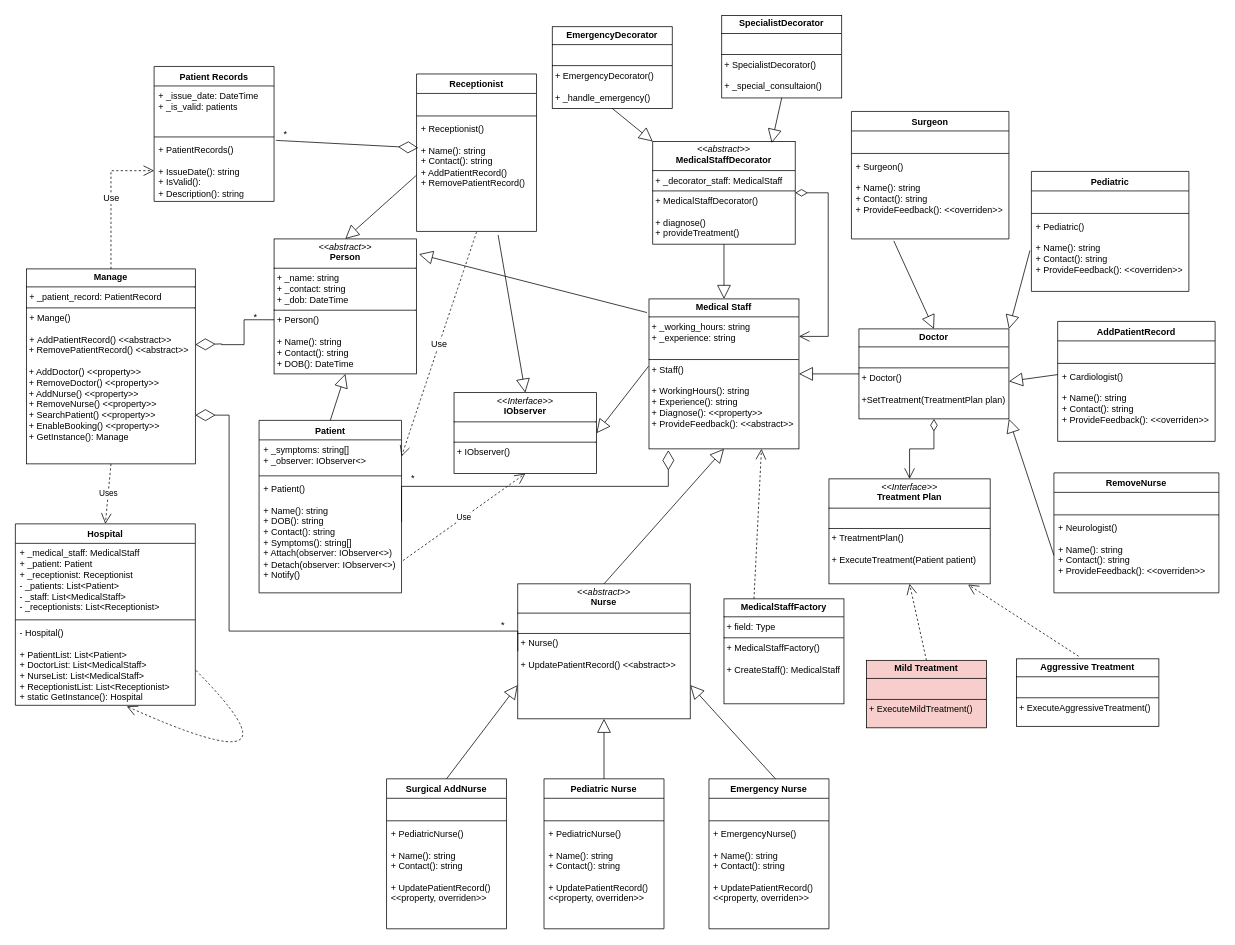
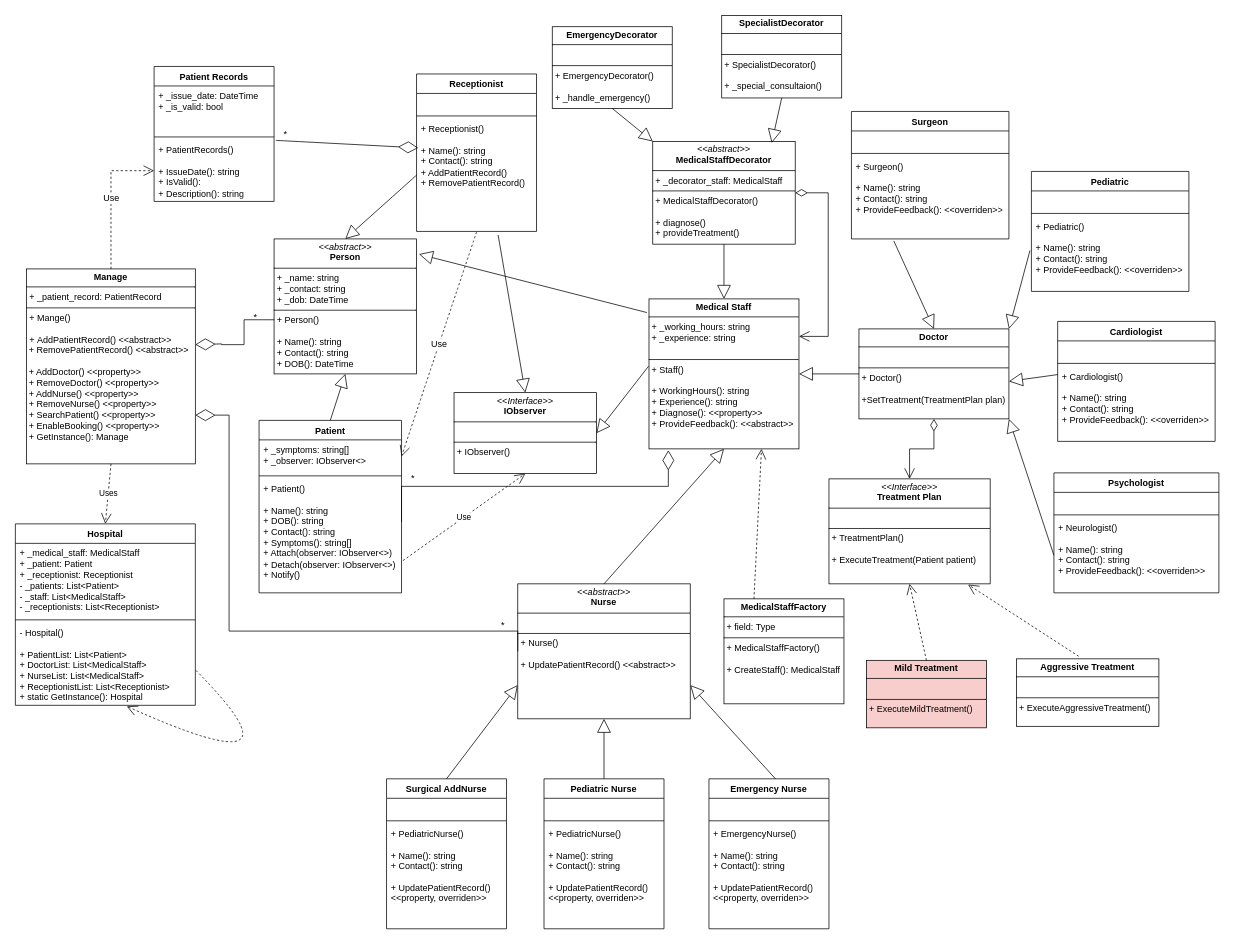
node "+ _issue_date: DateTime + _is_valid: patients": label "+ _issue_date: DateTime + _is_valid: patients" -> "+ _issue_date: DateTime + _is_valid: bool"
node "AddPatientRecord": label "AddPatientRecord" -> "Cardiologist"
node "RemoveNurse": label "RemoveNurse" -> "Psychologist"
